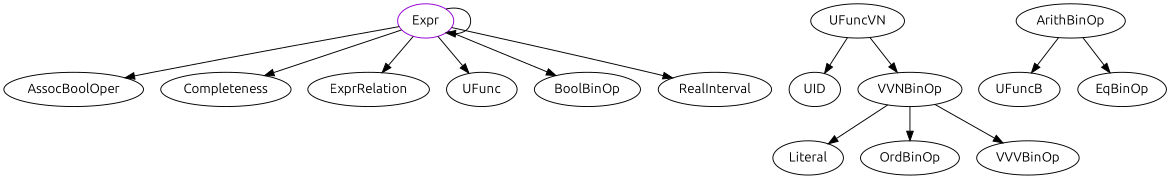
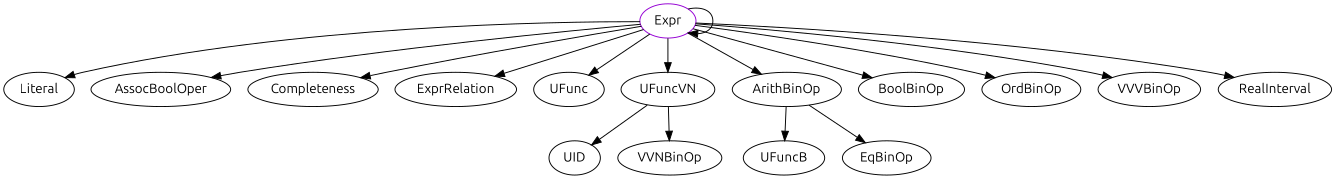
edge "Expr" -> "UFuncVN": added
edge "Expr" -> "ArithBinOp": added
edge "VVNBinOp" -> "OrdBinOp": now "Expr" -> "OrdBinOp"
edge "VVNBinOp" -> "VVVBinOp": now "Expr" -> "VVVBinOp"
edge "VVNBinOp" -> "Literal": now "Expr" -> "Literal"
